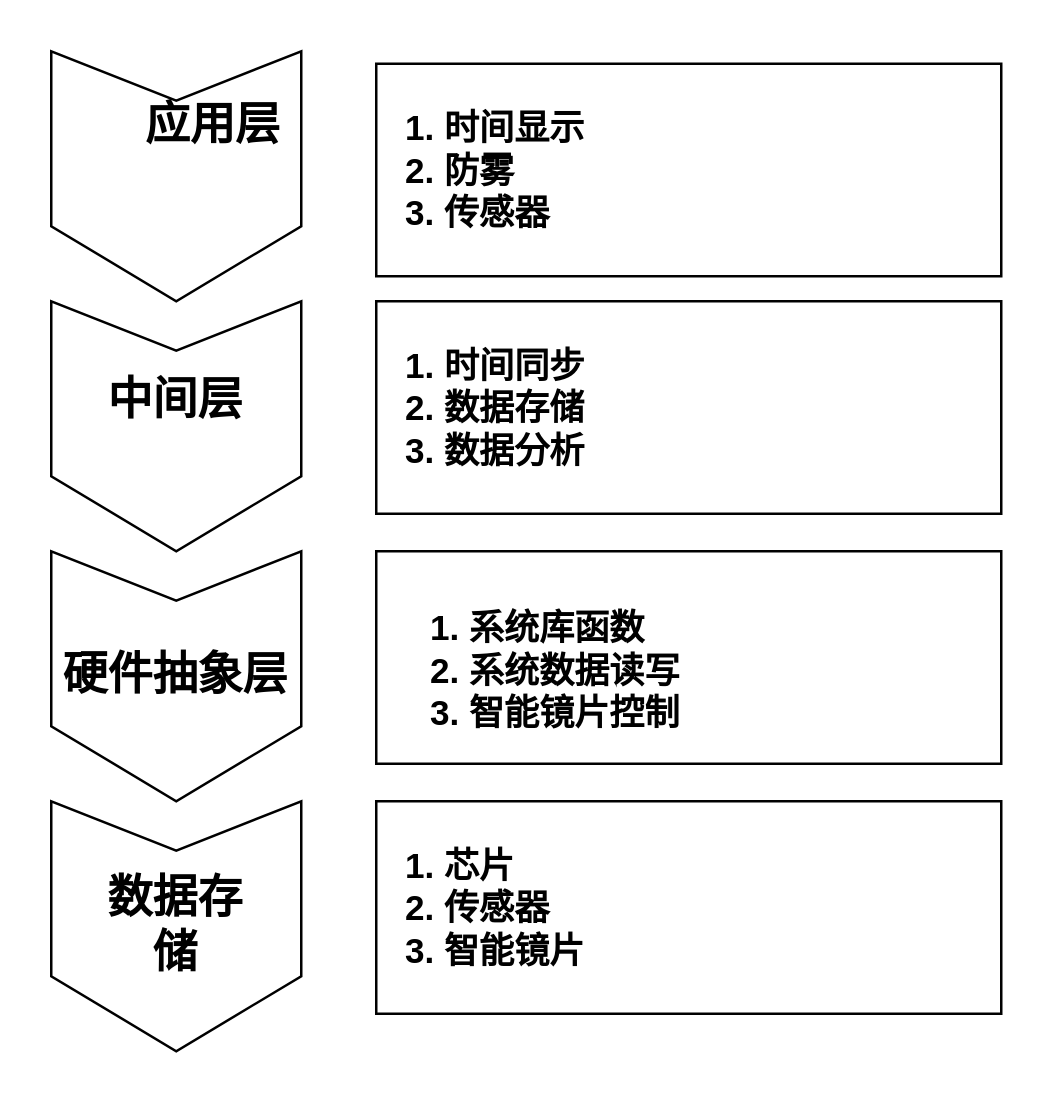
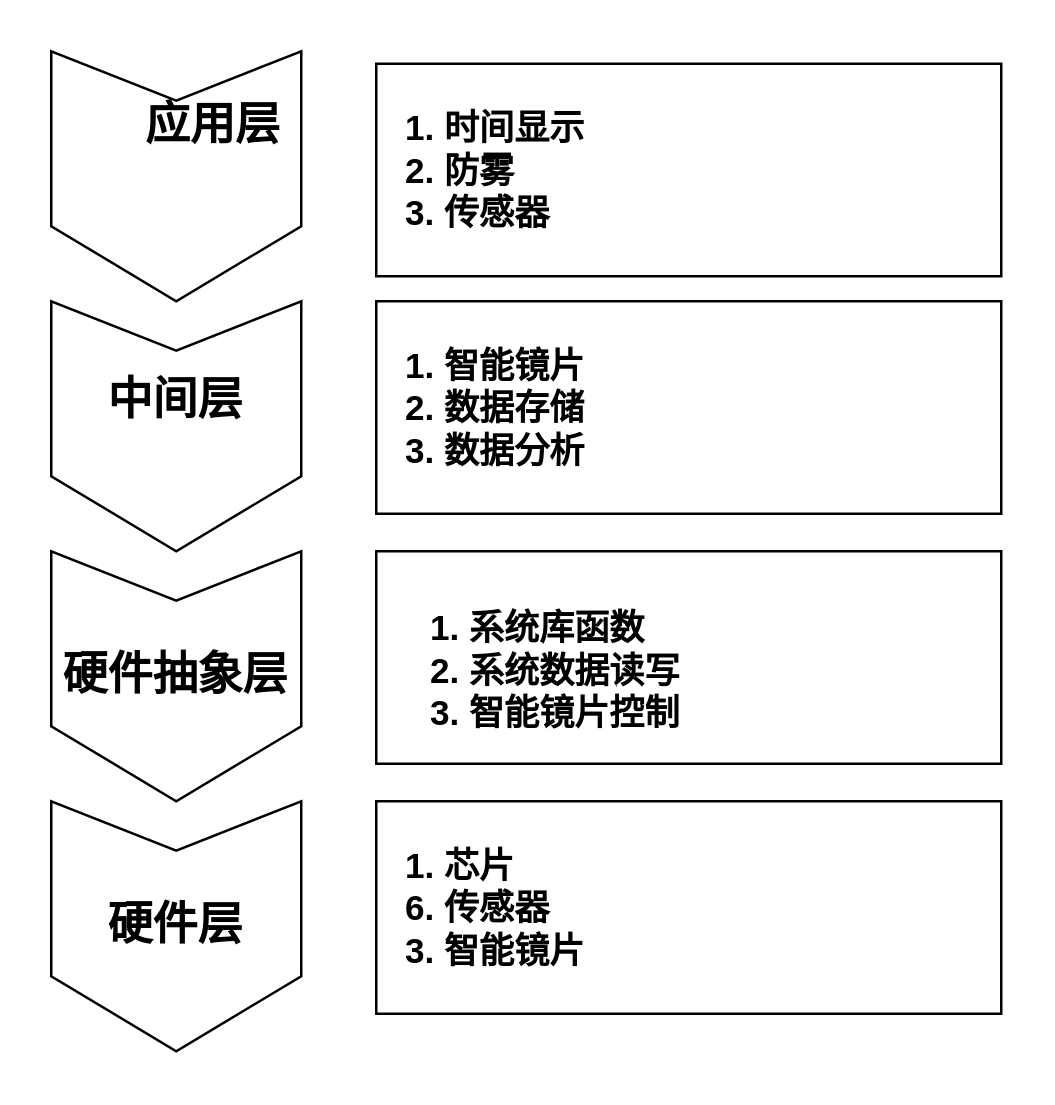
node "1. 时间同步 2. 数据存储 3. 数据分析": label "1. 时间同步 2. 数据存储 3. 数据分析" -> "1. 智能镜片 2. 数据存储 3. 数据分析"
node "1. 芯片 2. 传感器 3. 智能镜片": label "1. 芯片 2. 传感器 3. 智能镜片" -> "1. 芯片 6. 传感器 3. 智能镜片"
node "数据存储": label "数据存储" -> "硬件层"
